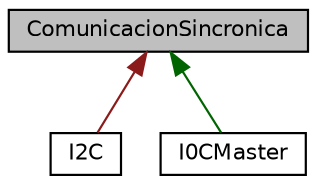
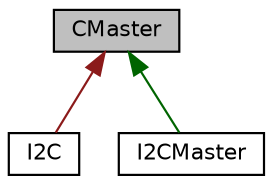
node "ComunicacionSincronica": label "ComunicacionSincronica" -> "CMaster"
node "I0CMaster": label "I0CMaster" -> "I2CMaster"
